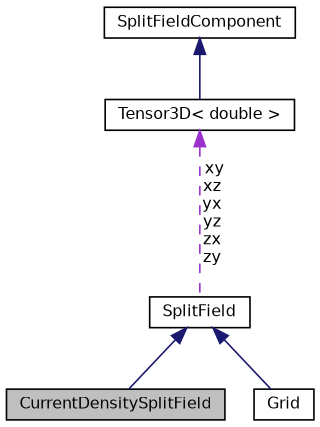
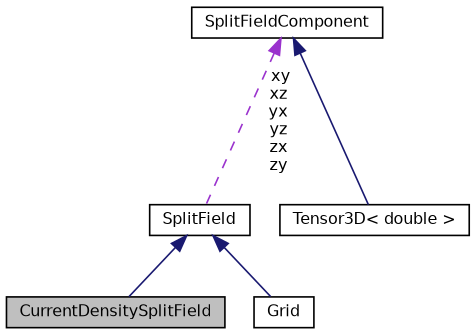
edge "SplitField" -> "Tensor3D< double >": now "SplitField" -> "SplitFieldComponent"
